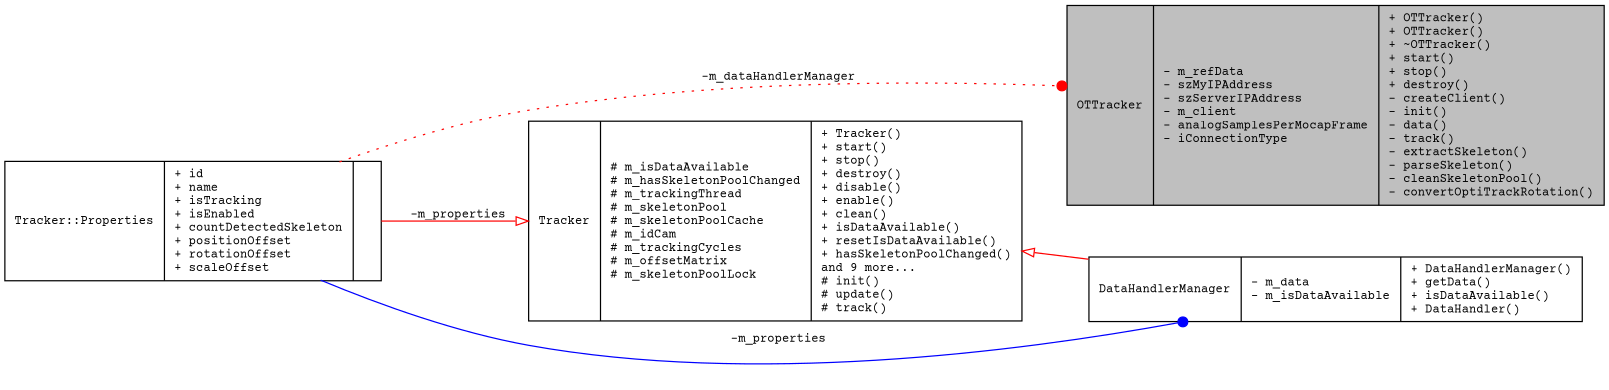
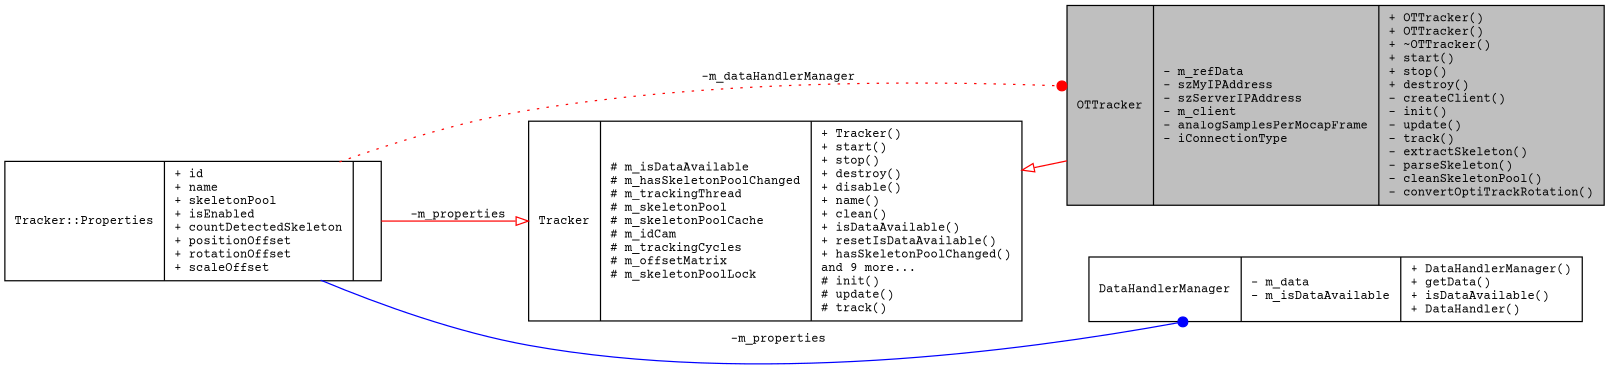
node "OTTracker": text "- data()" -> "- update()"
node "Tracker::Properties": text "+ isTracking" -> "+ skeletonPool"
node "Tracker": text "+ enable()" -> "+ name()"
edge "DataHandlerManager" -> "Tracker": now "OTTracker" -> "Tracker"
